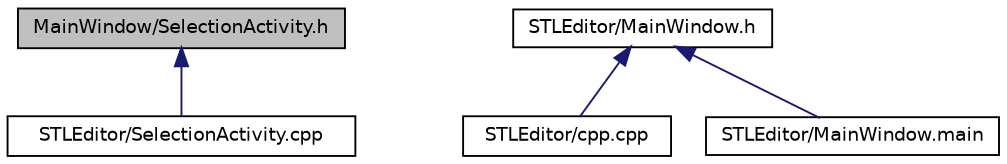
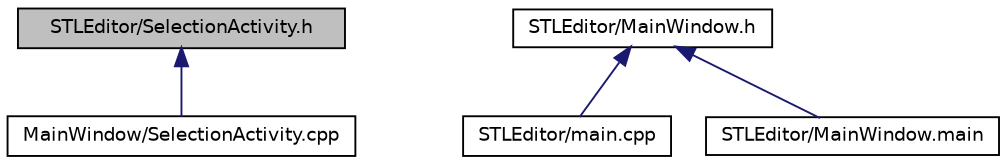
node "MainWindow/SelectionActivity.h": label "MainWindow/SelectionActivity.h" -> "STLEditor/SelectionActivity.h"
node "STLEditor/SelectionActivity.cpp": label "STLEditor/SelectionActivity.cpp" -> "MainWindow/SelectionActivity.cpp"
node "STLEditor/cpp.cpp": label "STLEditor/cpp.cpp" -> "STLEditor/main.cpp"
